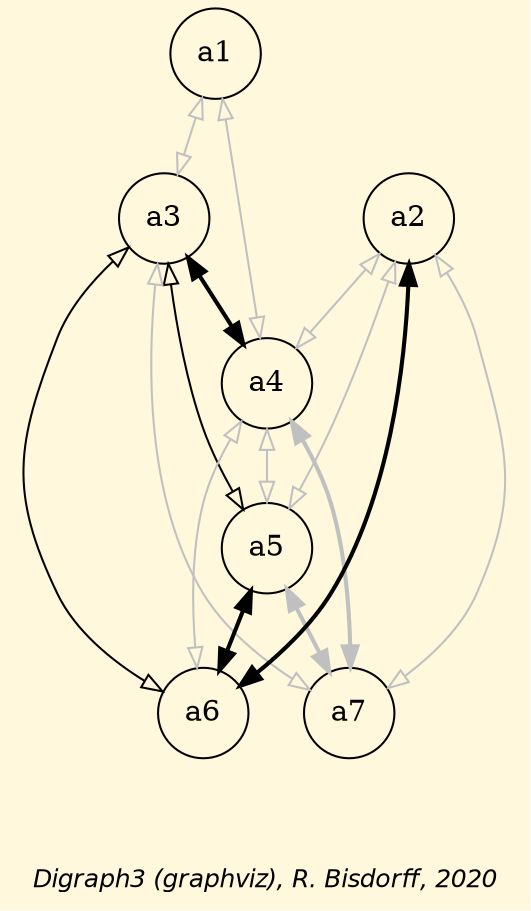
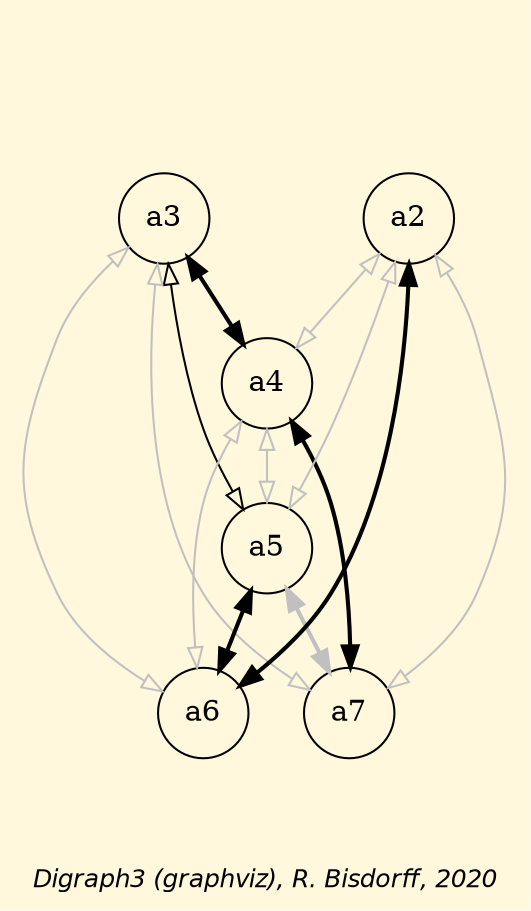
node "a1": removed
edge "a3" -- "a6": color black -> grey
edge "a4" -- "a7": color grey -> black
